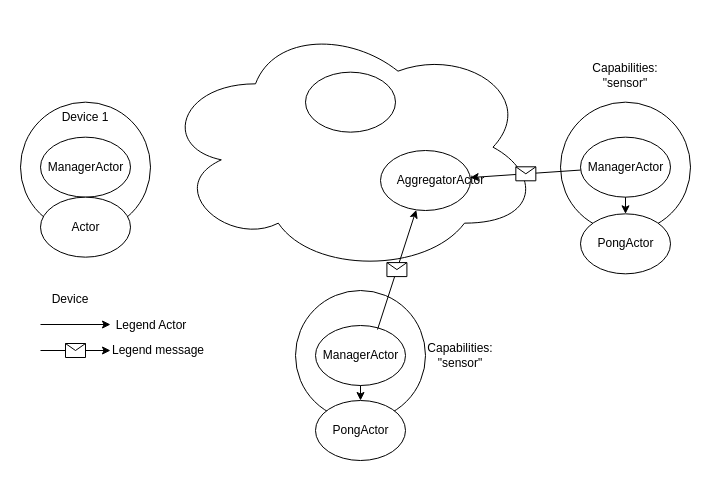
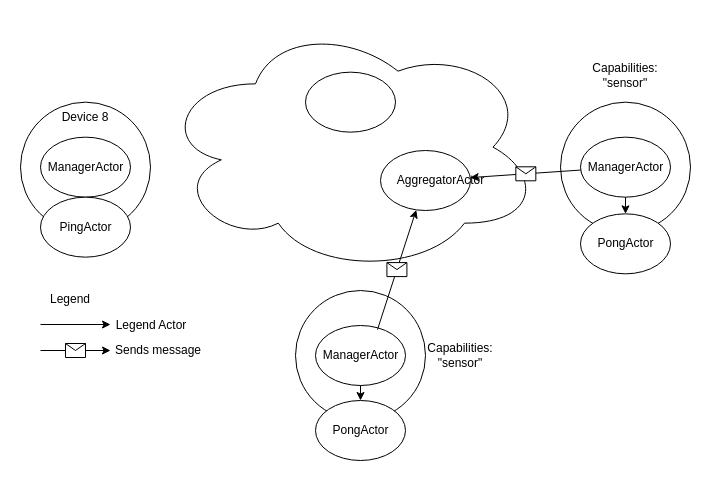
node "Device 1": label "Device 1" -> "Device 8"
node "Actor": label "Actor" -> "PingActor"
node "Device": label "Device" -> "Legend"
node "Legend message": label "Legend message" -> "Sends message"
